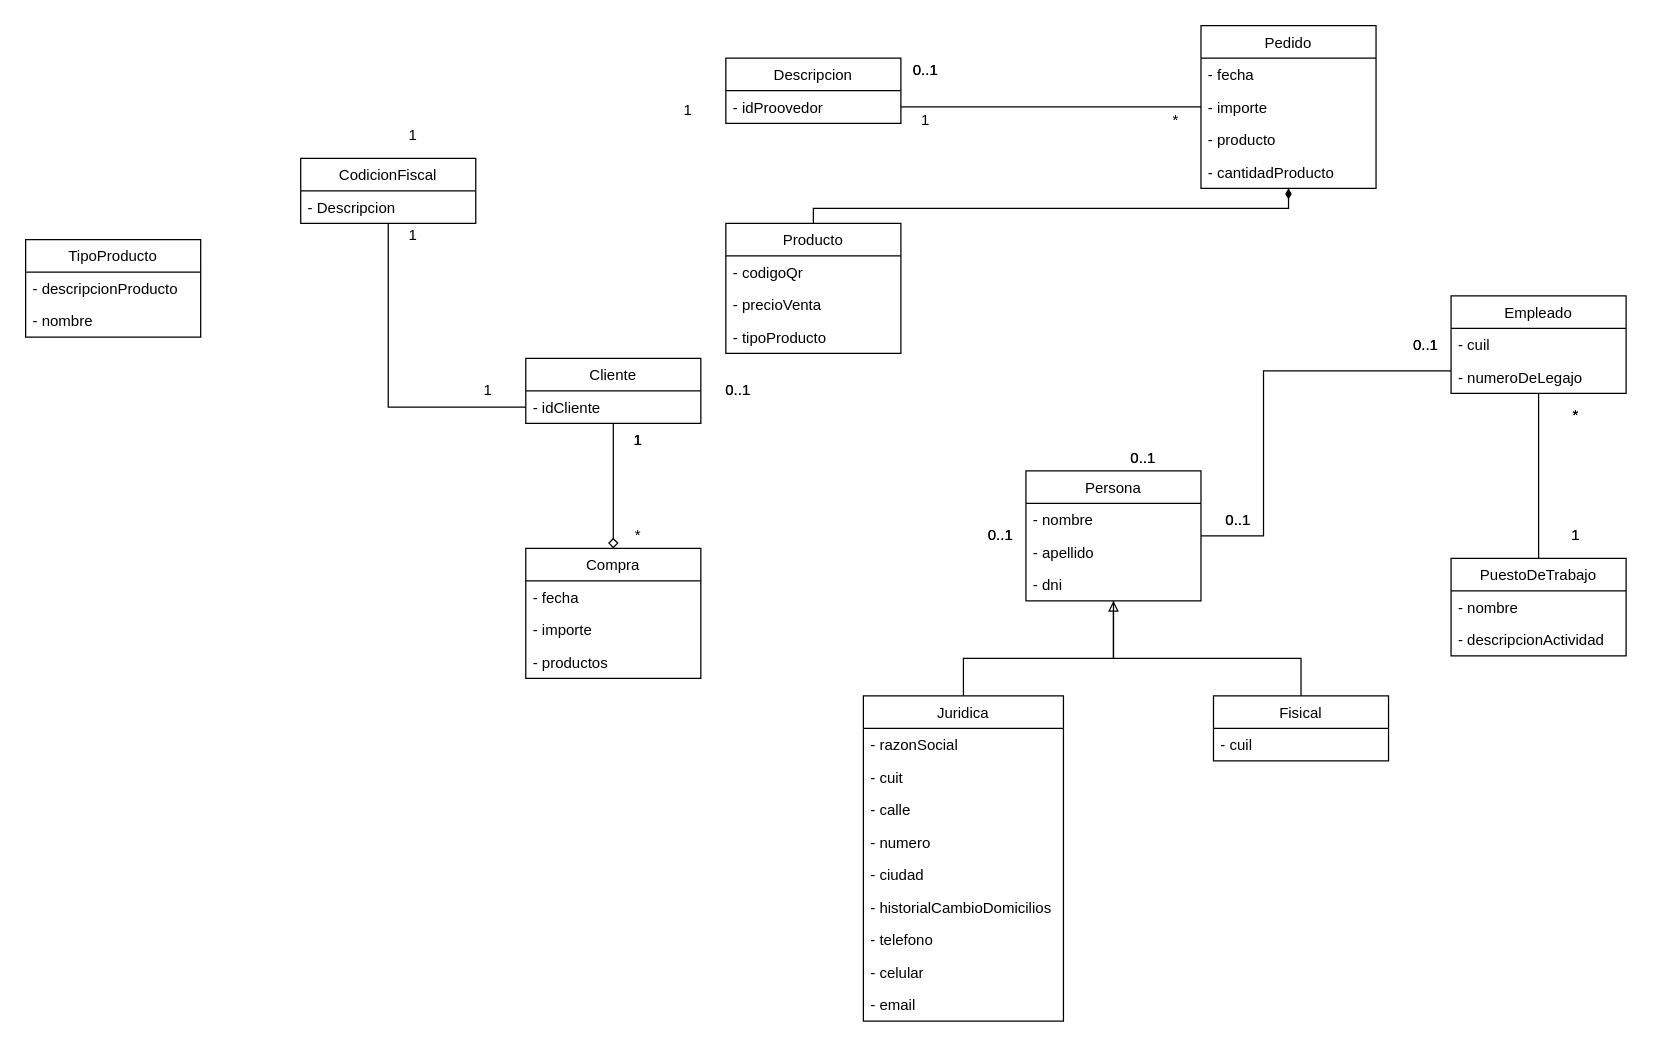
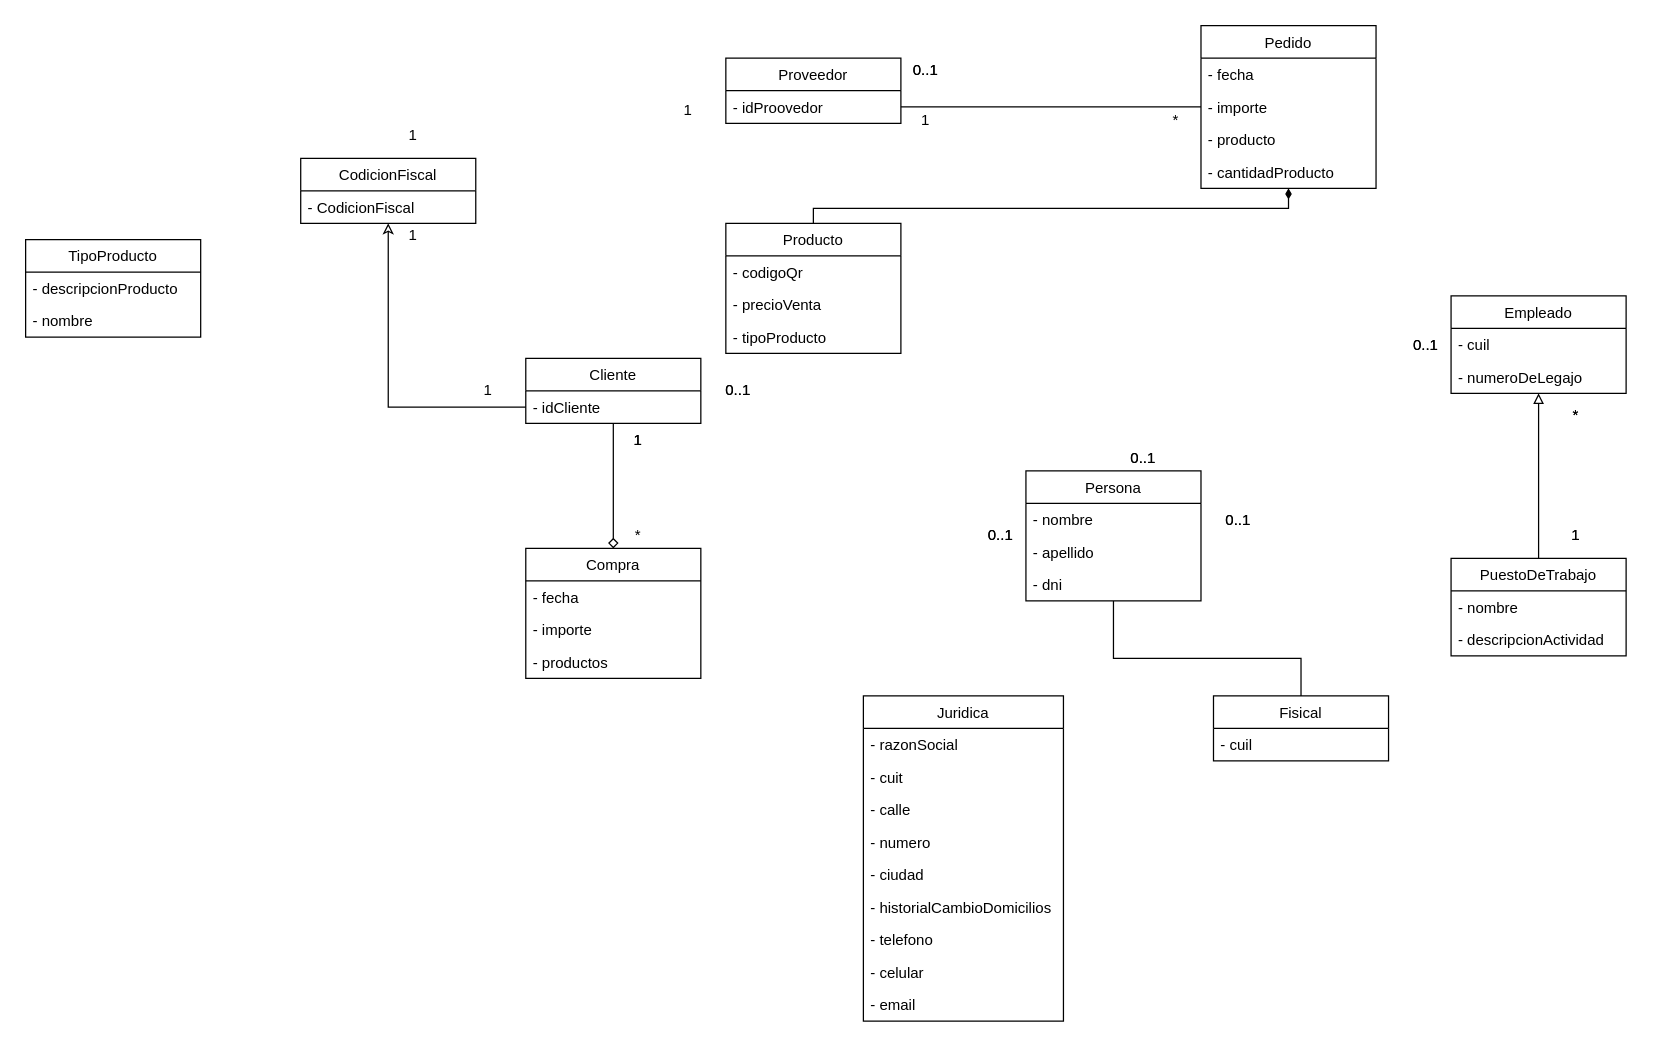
node "Descripcion": label "Descripcion" -> "Proveedor"
node "- Descripcion": label "- Descripcion" -> "- CodicionFiscal"
edge "CodicionFiscal" -- "- idCliente": arrowhead none -> classic
edge "Empleado" -- "Persona": removed
edge "Empleado" -- "PuestoDeTrabajo": arrowhead none -> block
edge "Juridica" -> "Persona": removed
